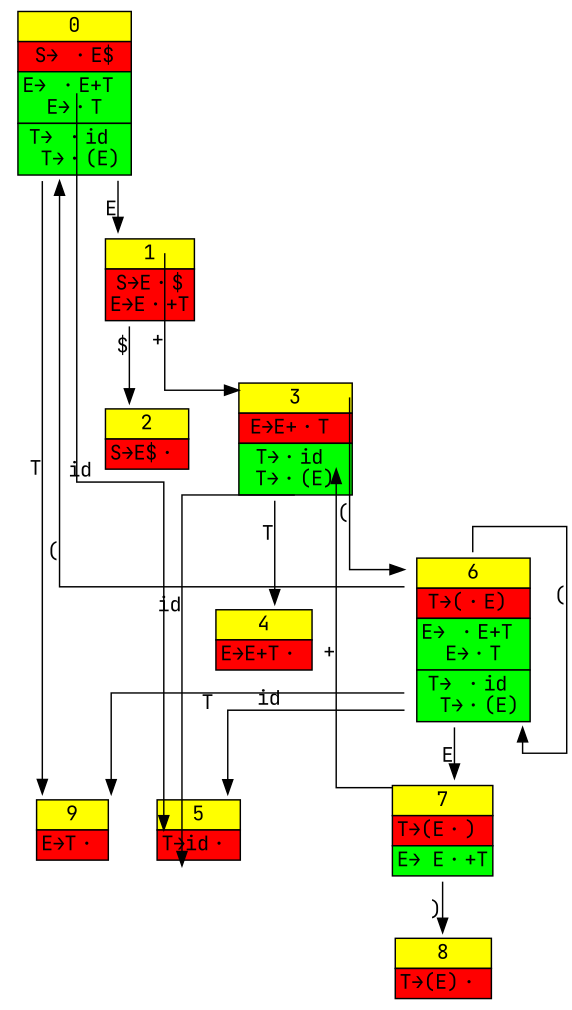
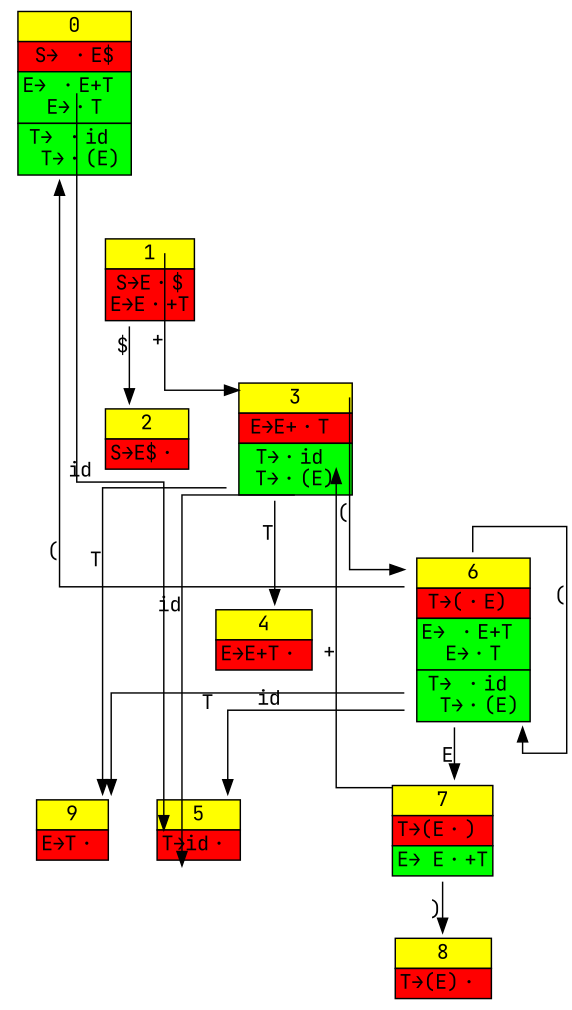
edge "0" -> "1": removed, label "E"
edge "0" -> "9": now "3" -> "9"
